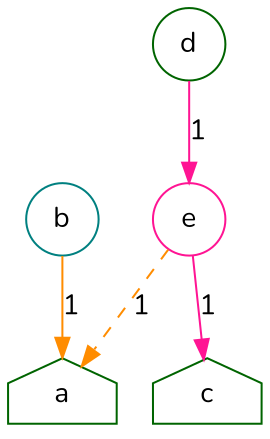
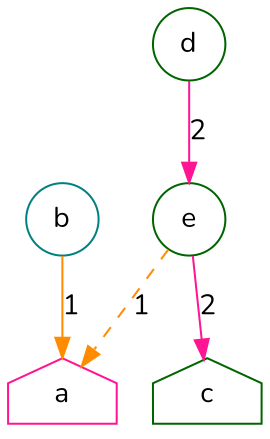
edge "d" -> "e": label "1" -> "2"
node "e": color deeppink -> darkgreen
edge "e" -> "c": label "1" -> "2"
node "a": color darkgreen -> deeppink
